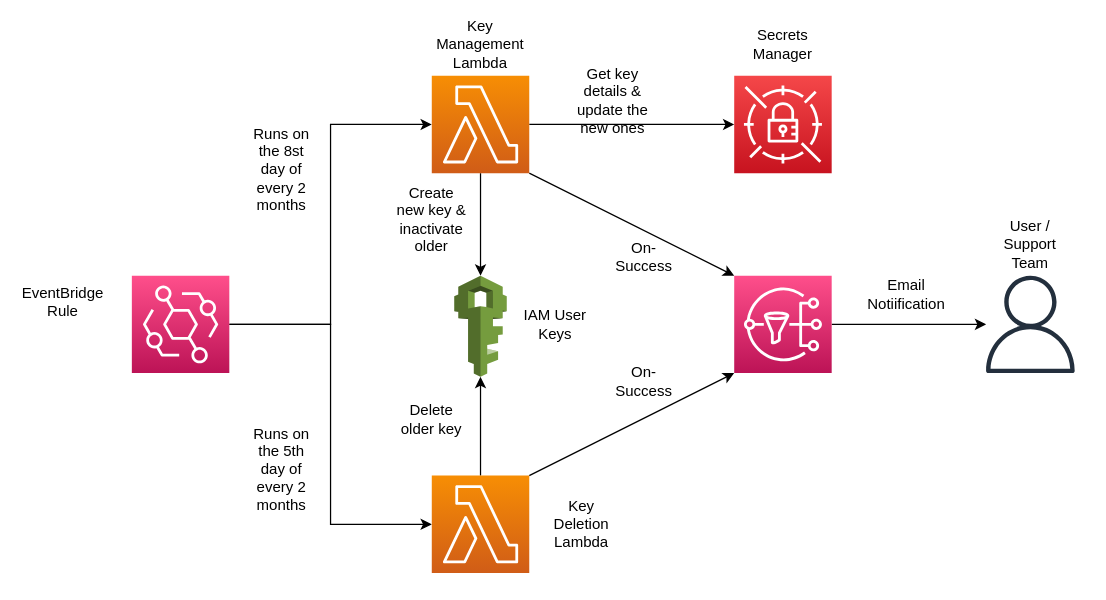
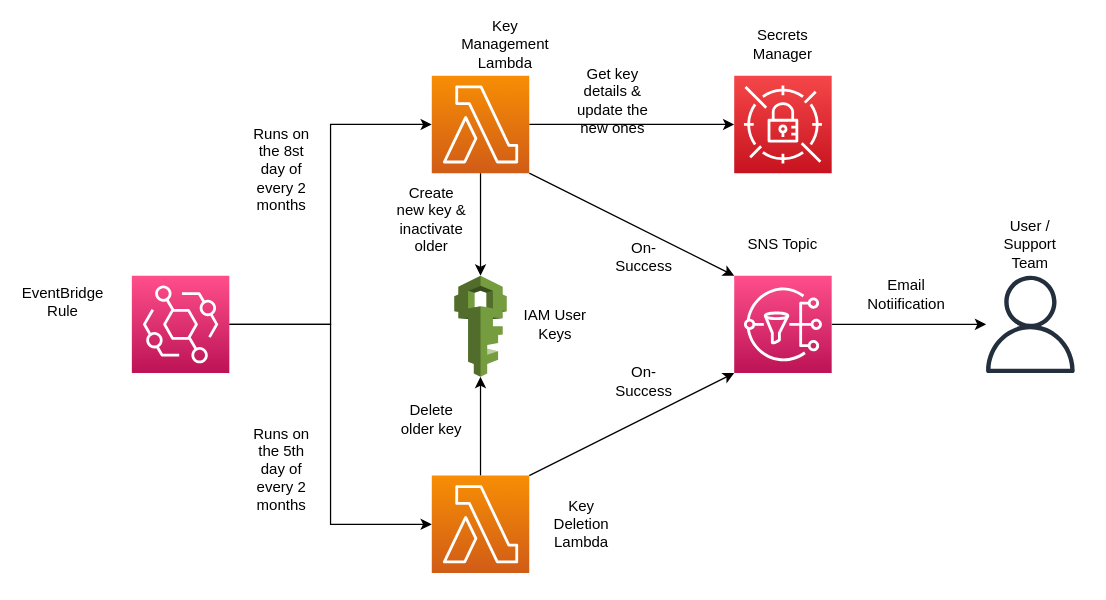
node "Key Management Lambda": moved (481, 44) -> (506, 44)
node "SNS Topic": added
